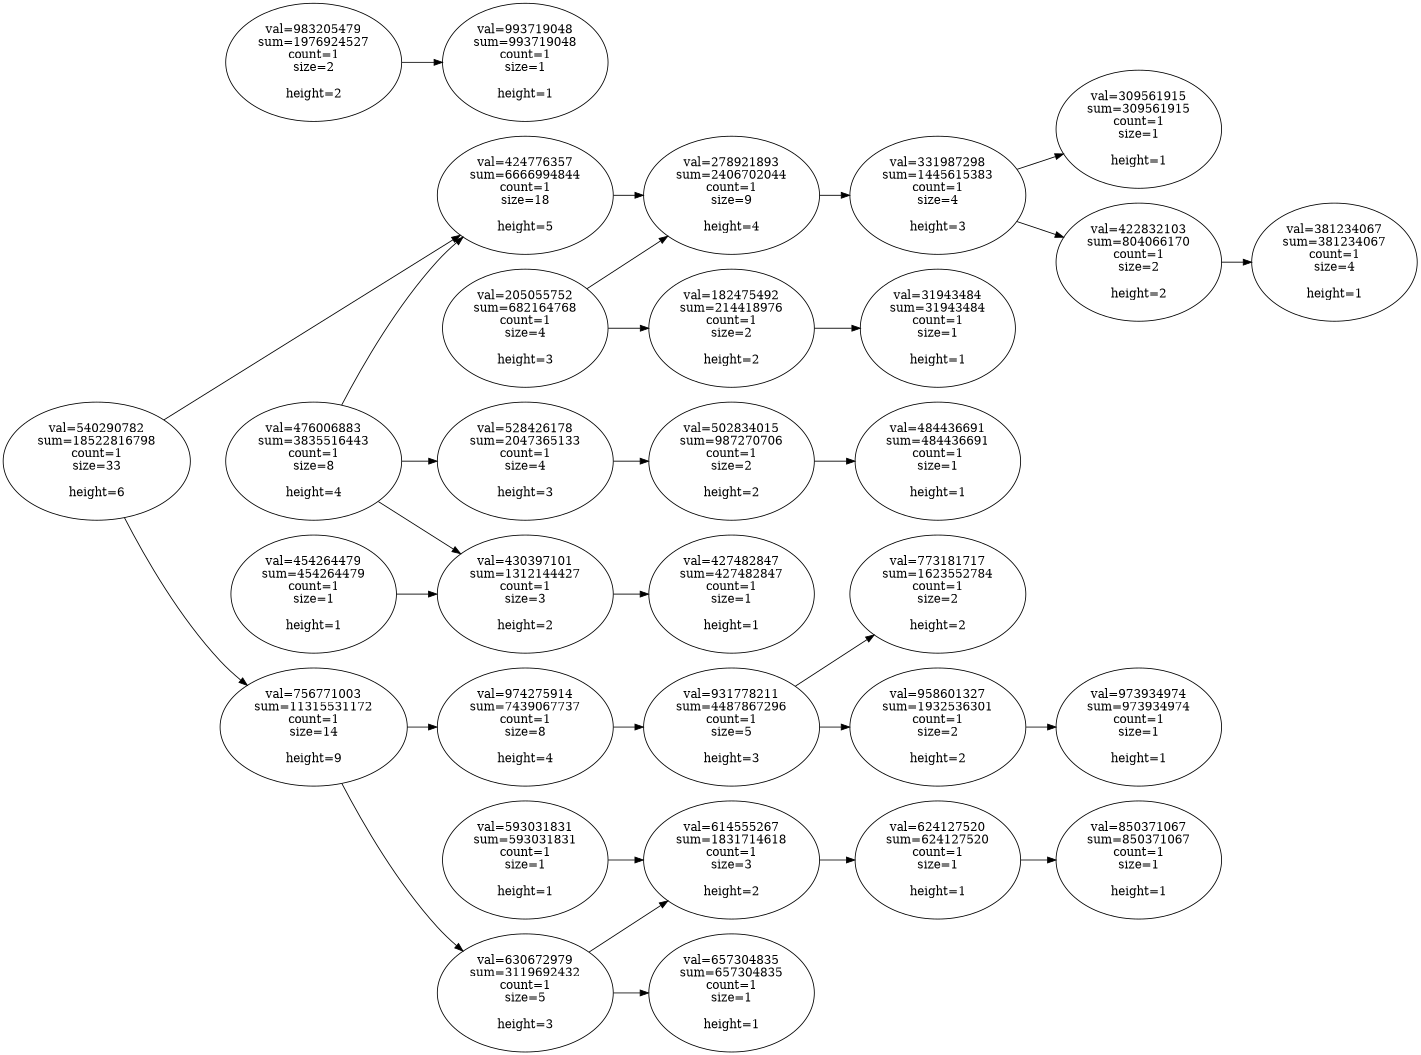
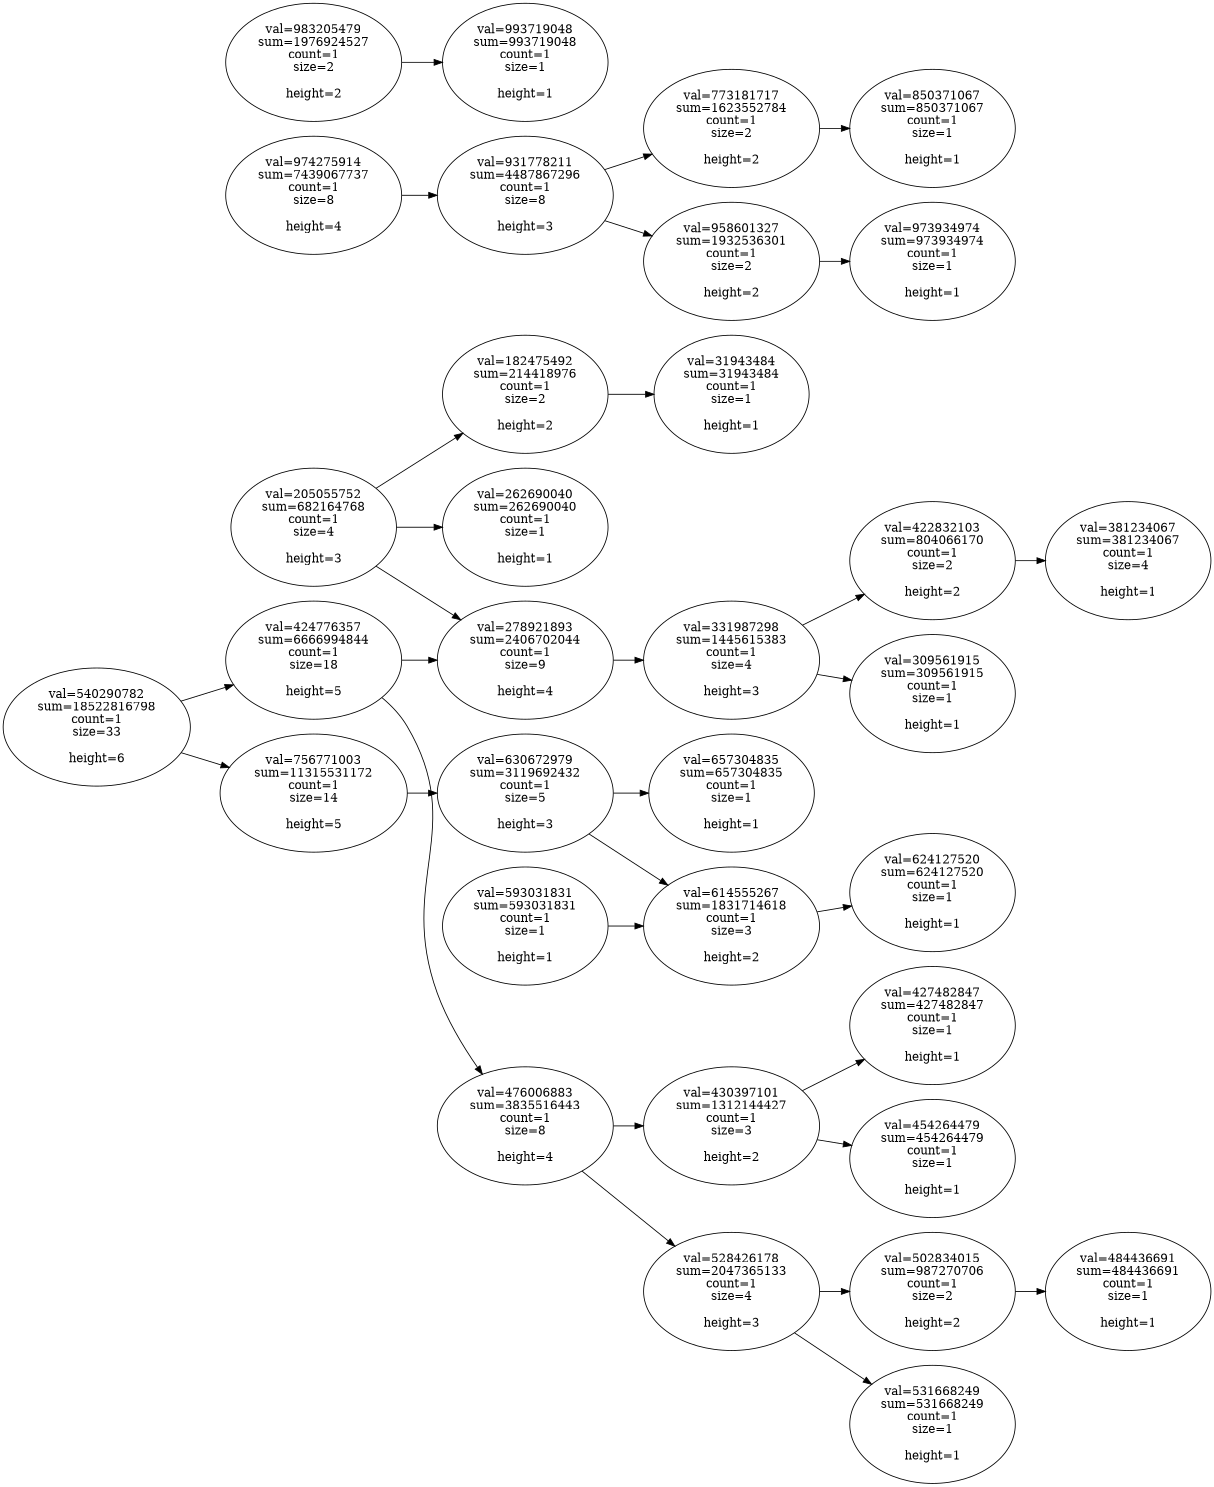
edge "val=476006883" -> "val=424776357": reversed
node "val=262690040": added
edge "val=454264479" -> "val=430397101": reversed
edge "val=756771003" -> "val=974275914": removed
node "val=931778211": text "size=5" -> "size=8"
node "val=756771003": text "height=9" -> "height=5"
edge "val=624127520" -> "val=850371067": now "val=773181717" -> "val=850371067"
node "val=531668249": added
